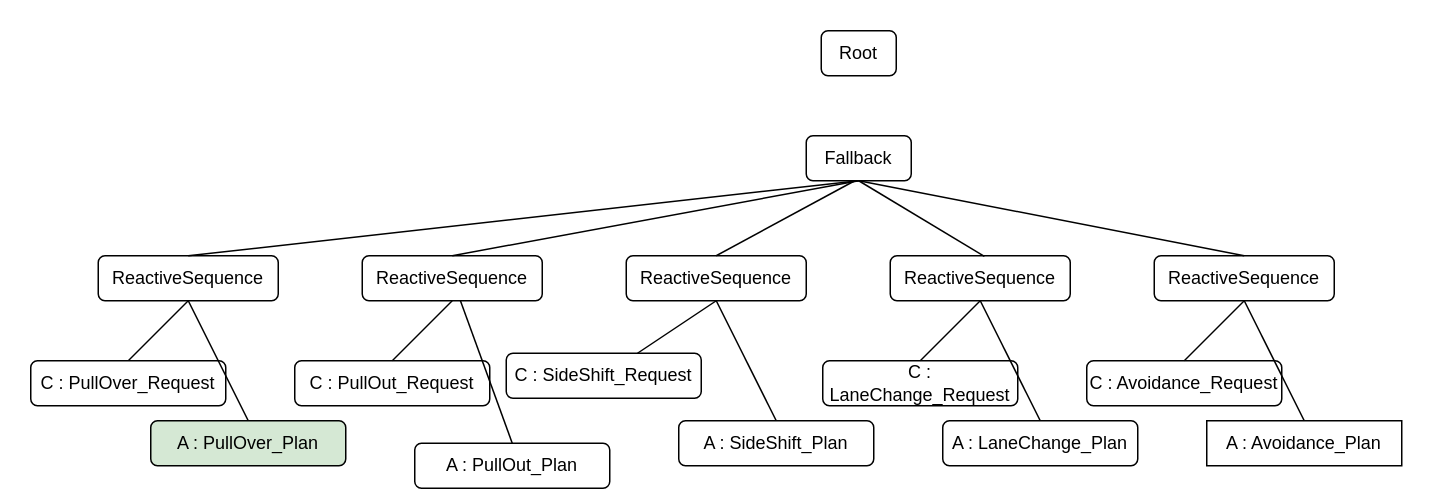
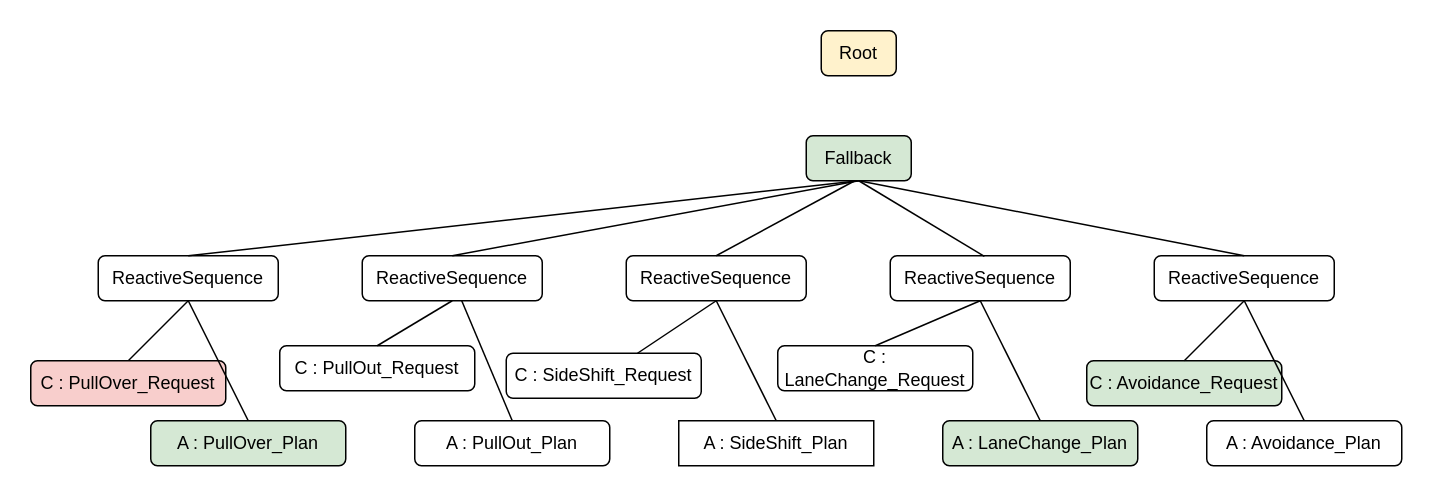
node "Root": fillcolor #ffffff -> #fff2cc
node "Fallback": fillcolor #ffffff -> #d5e8d4
node "C : PullOver_Request": fillcolor #ffffff -> #f8cecc
node "C : PullOut_Request": moved (392, 383) -> (377, 368)
node "C : LaneChange_Request": moved (920, 383) -> (875, 368)
node "C : Avoidance_Request": fillcolor #ffffff -> #d5e8d4
node "A : SideShift_Plan": shape rounded rectangle -> rectangle
node "A : LaneChange_Plan": fillcolor #ffffff -> #d5e8d4
node "A : Avoidance_Plan": shape rectangle -> rounded rectangle
node "A : PullOut_Plan": moved (512, 466) -> (512, 443)
